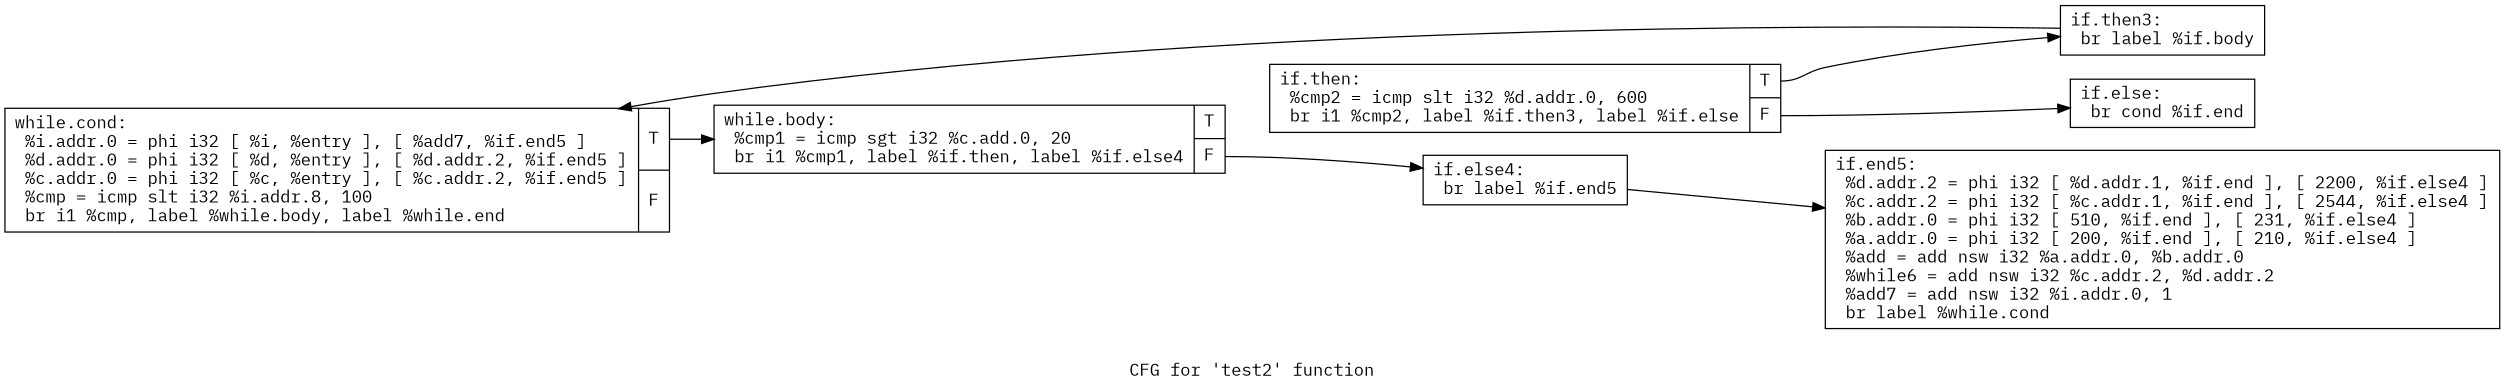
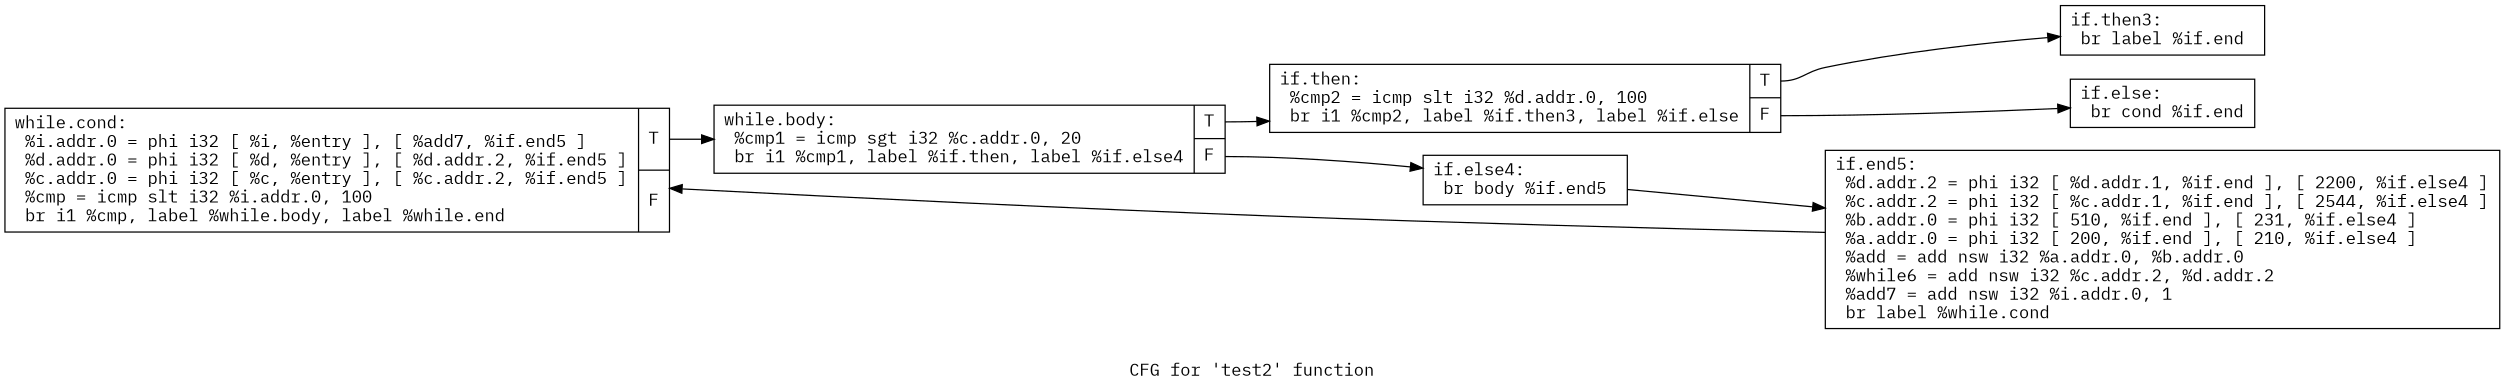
edge "if.then3:" -> "while.cond:": now "if.end5:" -> "while.cond:"
node "if.then3:": text "br label %if.body" -> "br label %if.end"
node "if.then:": text "%cmp2 = icmp slt i32 %d.addr.0, 600" -> "%cmp2 = icmp slt i32 %d.addr.0, 100"
edge "while.body:" -> "if.then:": added
node "while.body:": text "%cmp1 = icmp sgt i32 %c.add.0, 20" -> "%cmp1 = icmp sgt i32 %c.addr.0, 20"
node "if.else4:": text "br label %if.end5" -> "br body %if.end5"
node "while.cond:": text "%cmp = icmp slt i32 %i.addr.8, 100" -> "%cmp = icmp slt i32 %i.addr.0, 100"
